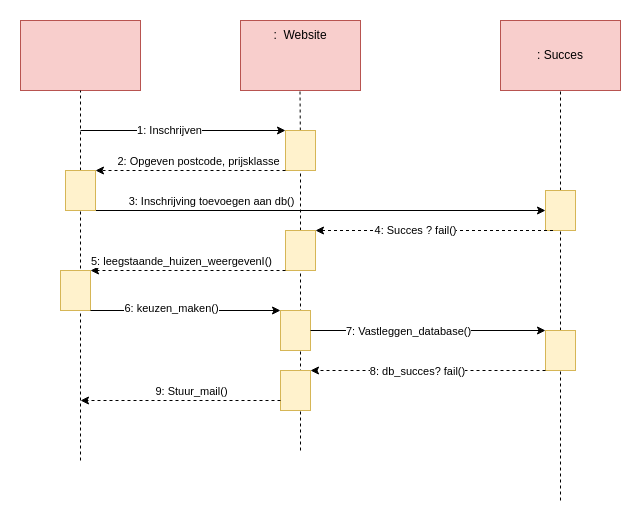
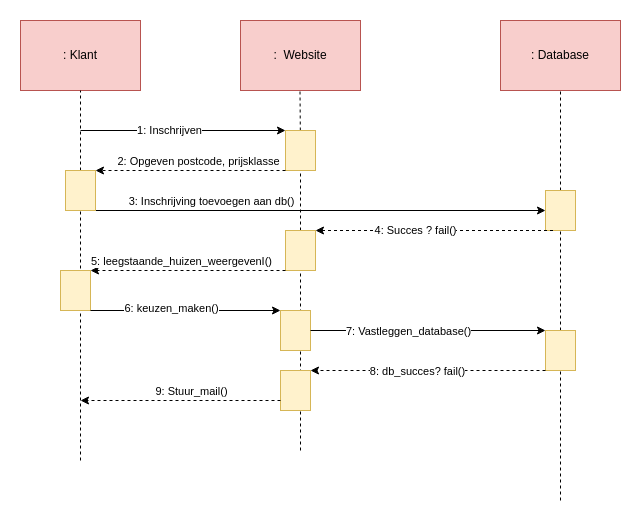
node ": Website": moved (301, 36) -> (301, 56)
node ": Klant": added
node ": Succes": label ": Succes" -> ": Database"
